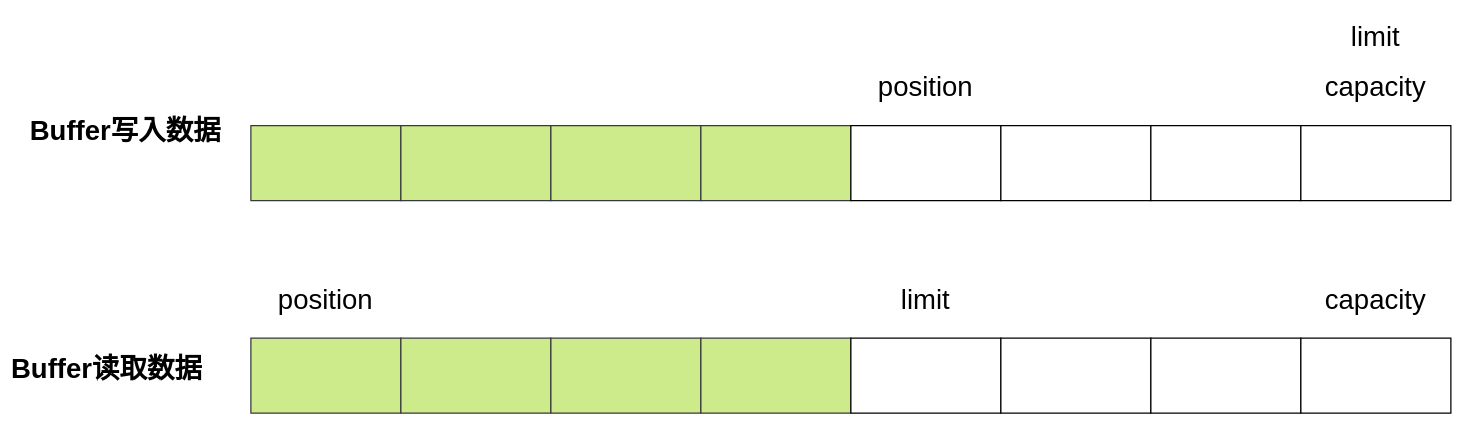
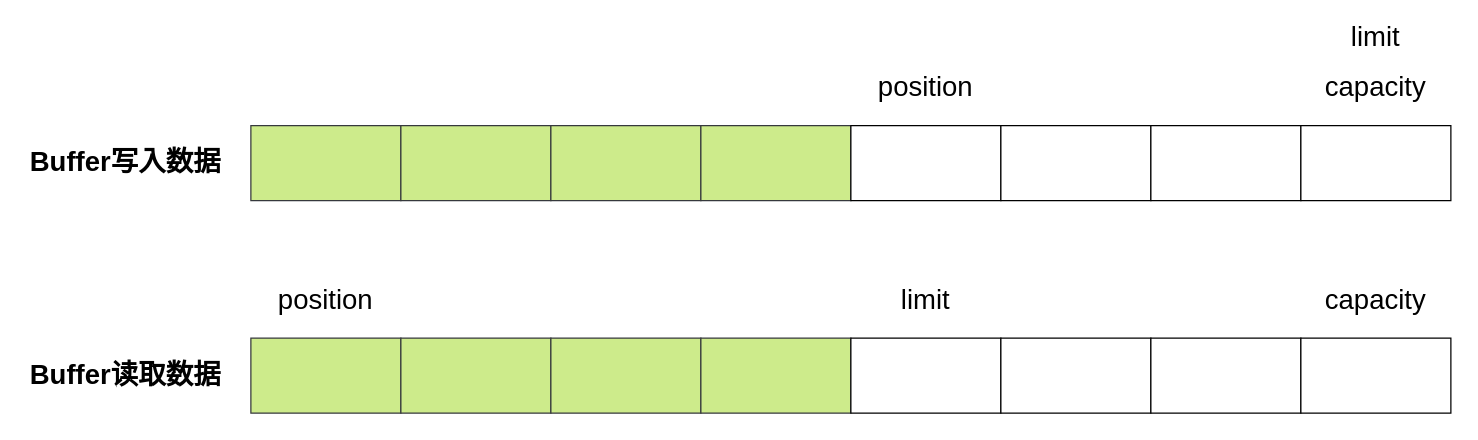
node "Buffer写入数据": moved (126, 132) -> (126, 163)
node "Buffer读取数据": moved (107, 369) -> (126, 376)
